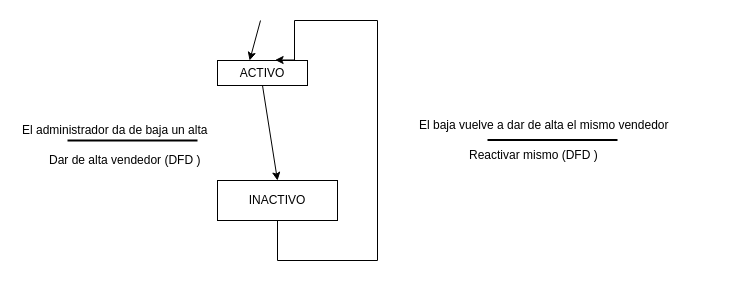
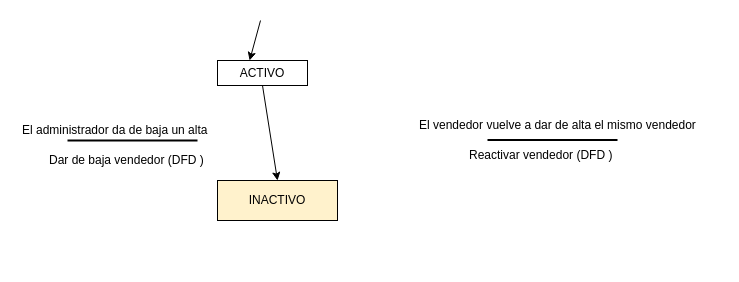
node "El baja vuelve a dar de alta el mismo vendedor": label "El baja vuelve a dar de alta el mismo vendedor" -> "El vendedor vuelve a dar de alta el mismo vendedor"
edge "INACTIVO" -> "ACTIVO": removed
node "Reactivar mismo (DFD )": label "Reactivar mismo (DFD )" -> "Reactivar vendedor (DFD )"
node "Dar de alta vendedor (DFD )": label "Dar de alta vendedor (DFD )" -> "Dar de baja vendedor (DFD )"
node "INACTIVO": fillcolor #ffffff -> #fff2cc
